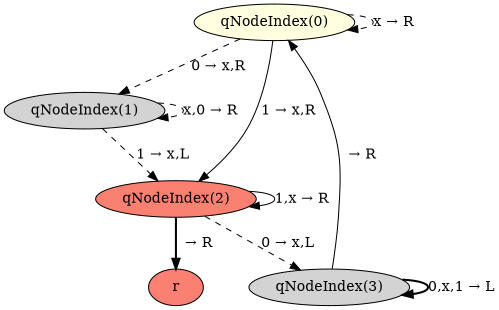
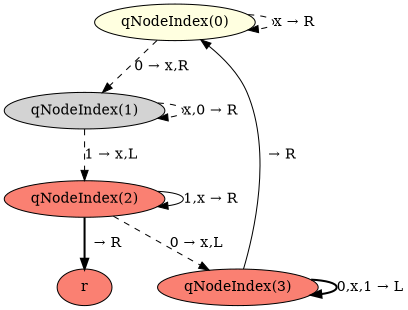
edge "qNodeIndex(0)" -> "qNodeIndex(2)": removed, label "1 → x,R"
node "qNodeIndex(3)": fillcolor lightgrey -> salmon
